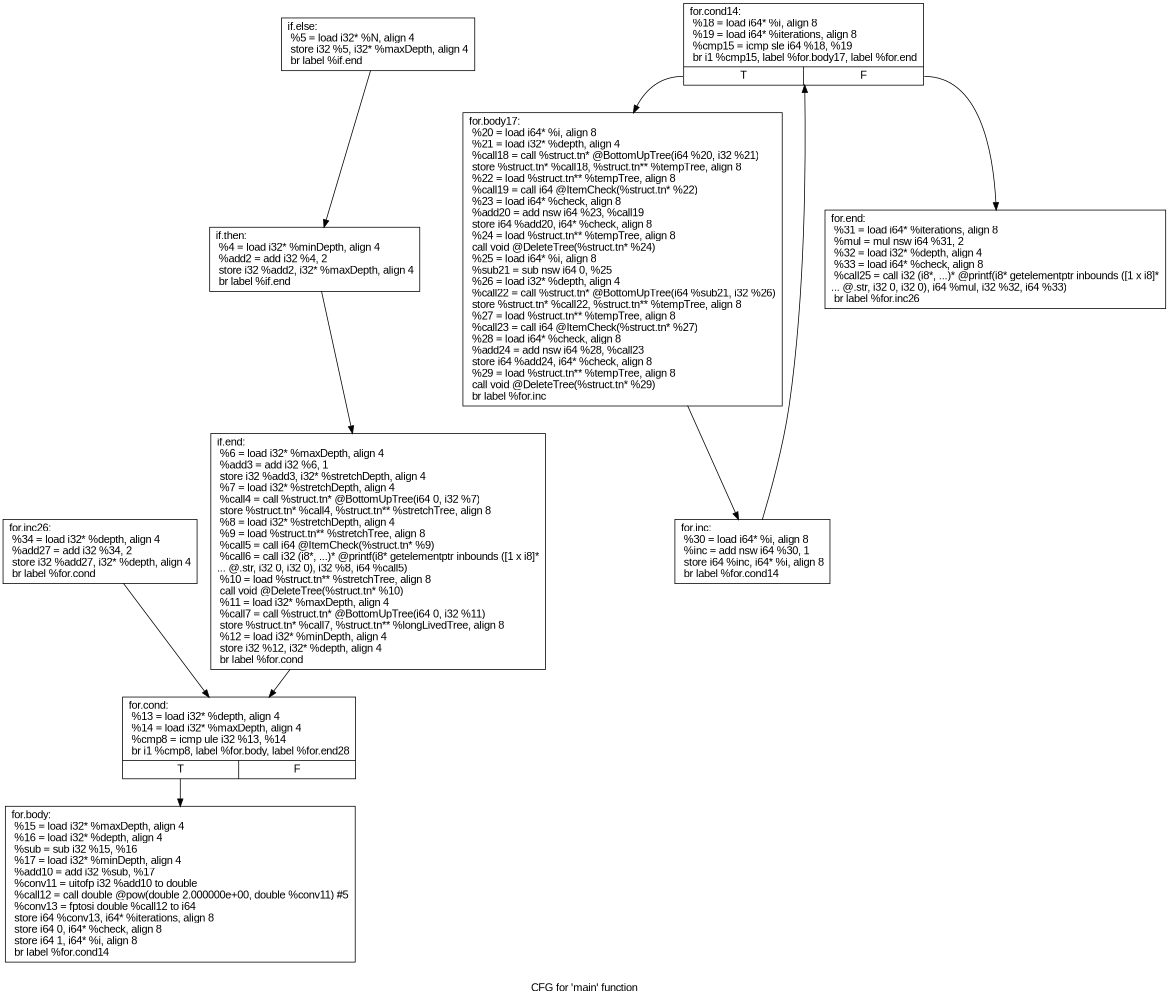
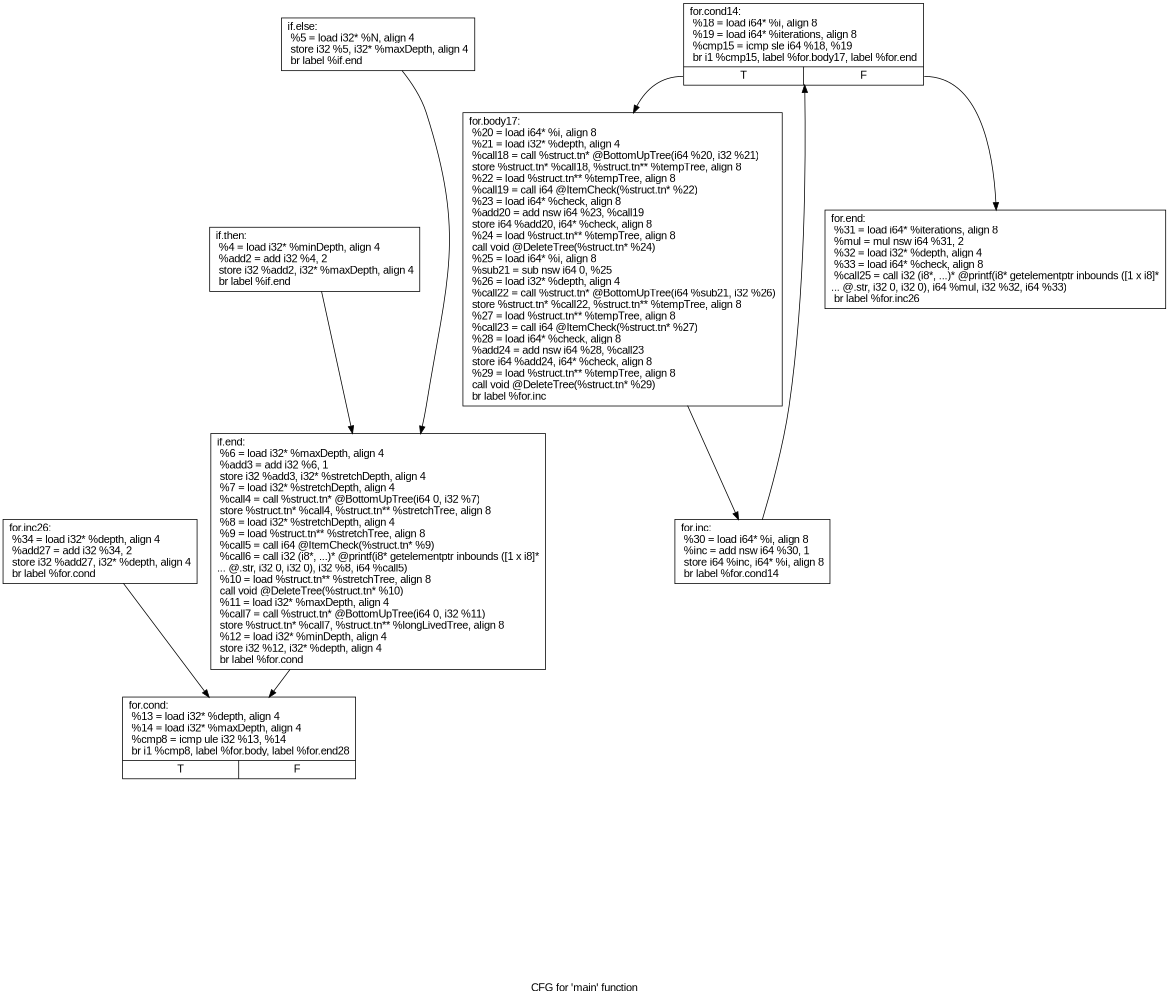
edge "if.else:" -> "if.then:": now "if.else:" -> "if.end:"
node "for.body:": removed
